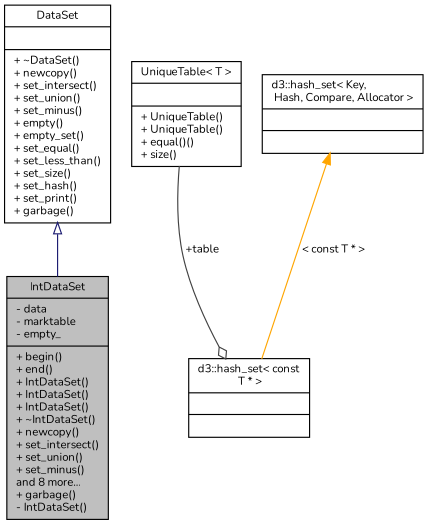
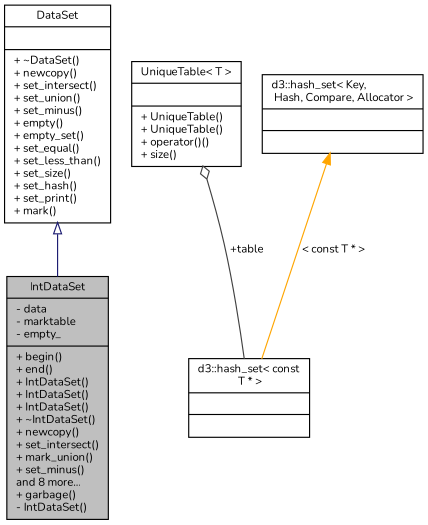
node "UniqueTable< T >": text "+ equal()()" -> "+ operator()()"
node "DataSet": text "+ garbage()" -> "+ mark()"
edge "UniqueTable< T >" -> "d3::hash_set< const": reversed
node "IntDataSet": text "+ set_union()" -> "+ mark_union()"
